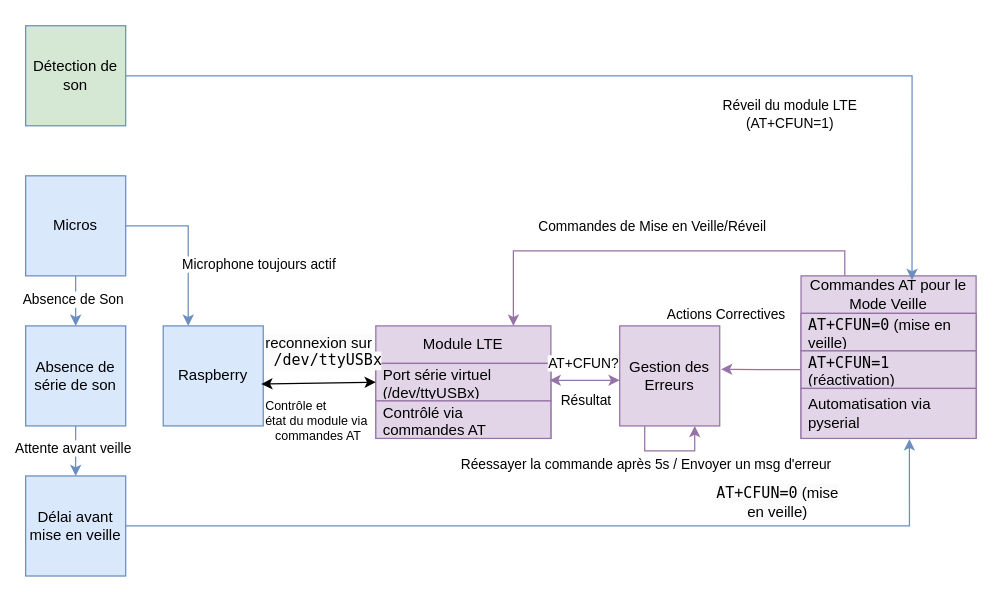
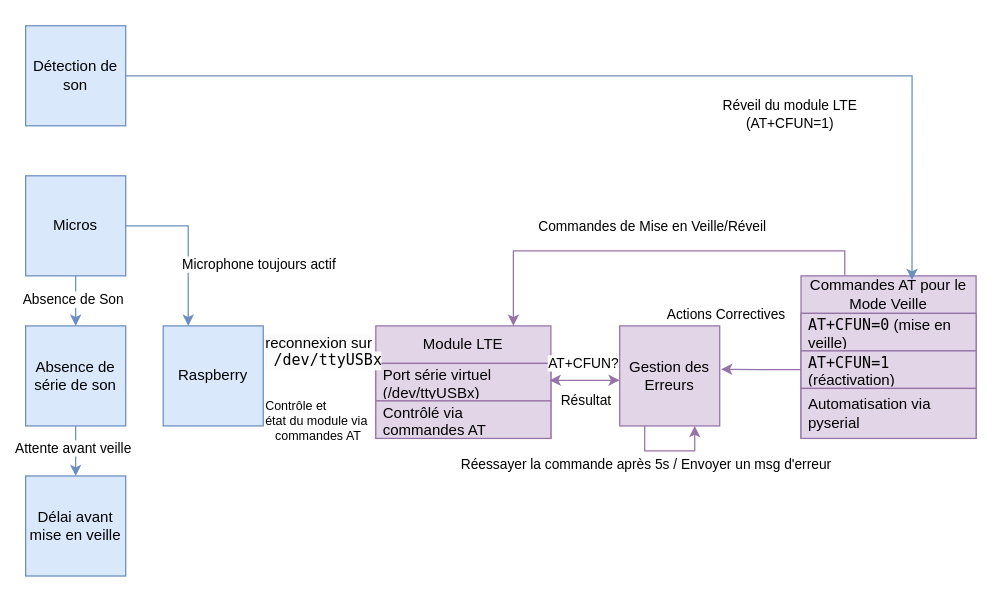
node "Détection de son": fillcolor #d5e8d4 -> #dae8fc
edge "Raspberry" -- "Port série virtuel (/dev/ttyUSBx)": removed
edge "Délai avant mise en veille" -> "Automatisation via pyserial": removed, label "AT+CFUN=0 (mise en veille)"
